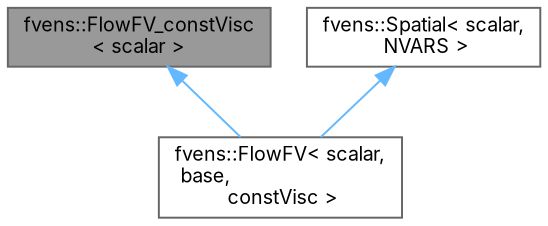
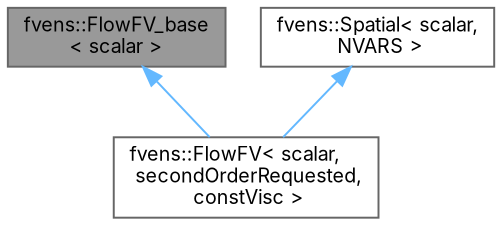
node "fvens::FlowFV_constVisc < scalar >": label "fvens::FlowFV_constVisc < scalar >" -> "fvens::FlowFV_base < scalar >"
node "fvens::FlowFV< scalar, base, constVisc >": label "fvens::FlowFV< scalar, base, constVisc >" -> "fvens::FlowFV< scalar, secondOrderRequested, constVisc >"
